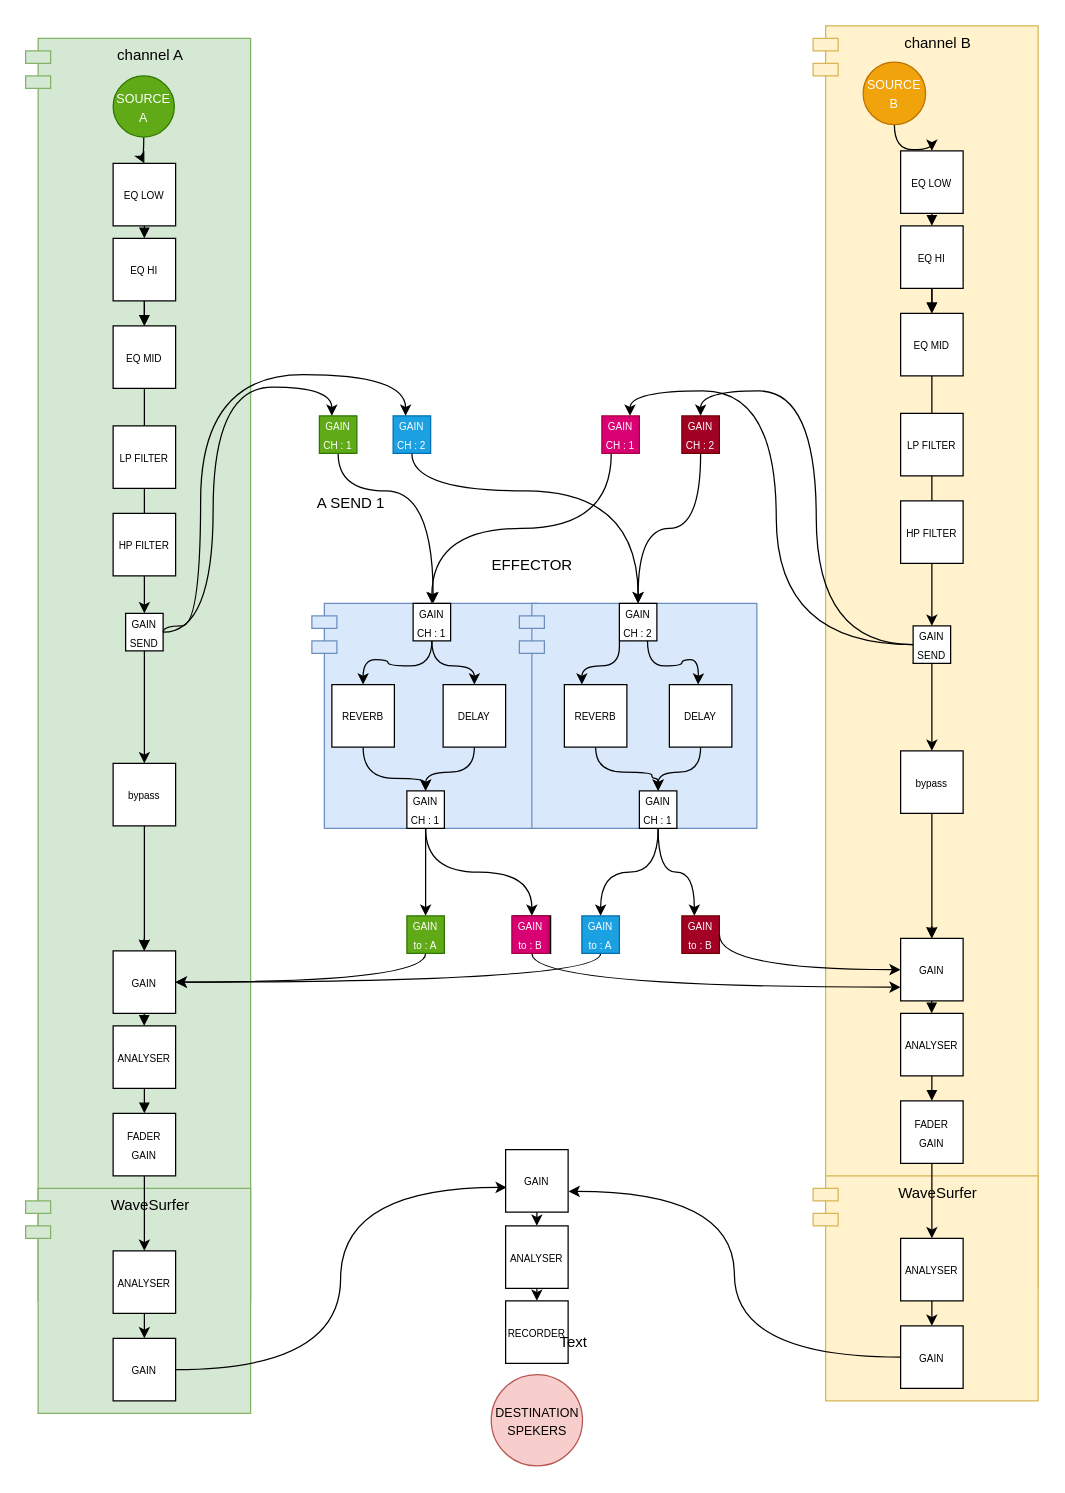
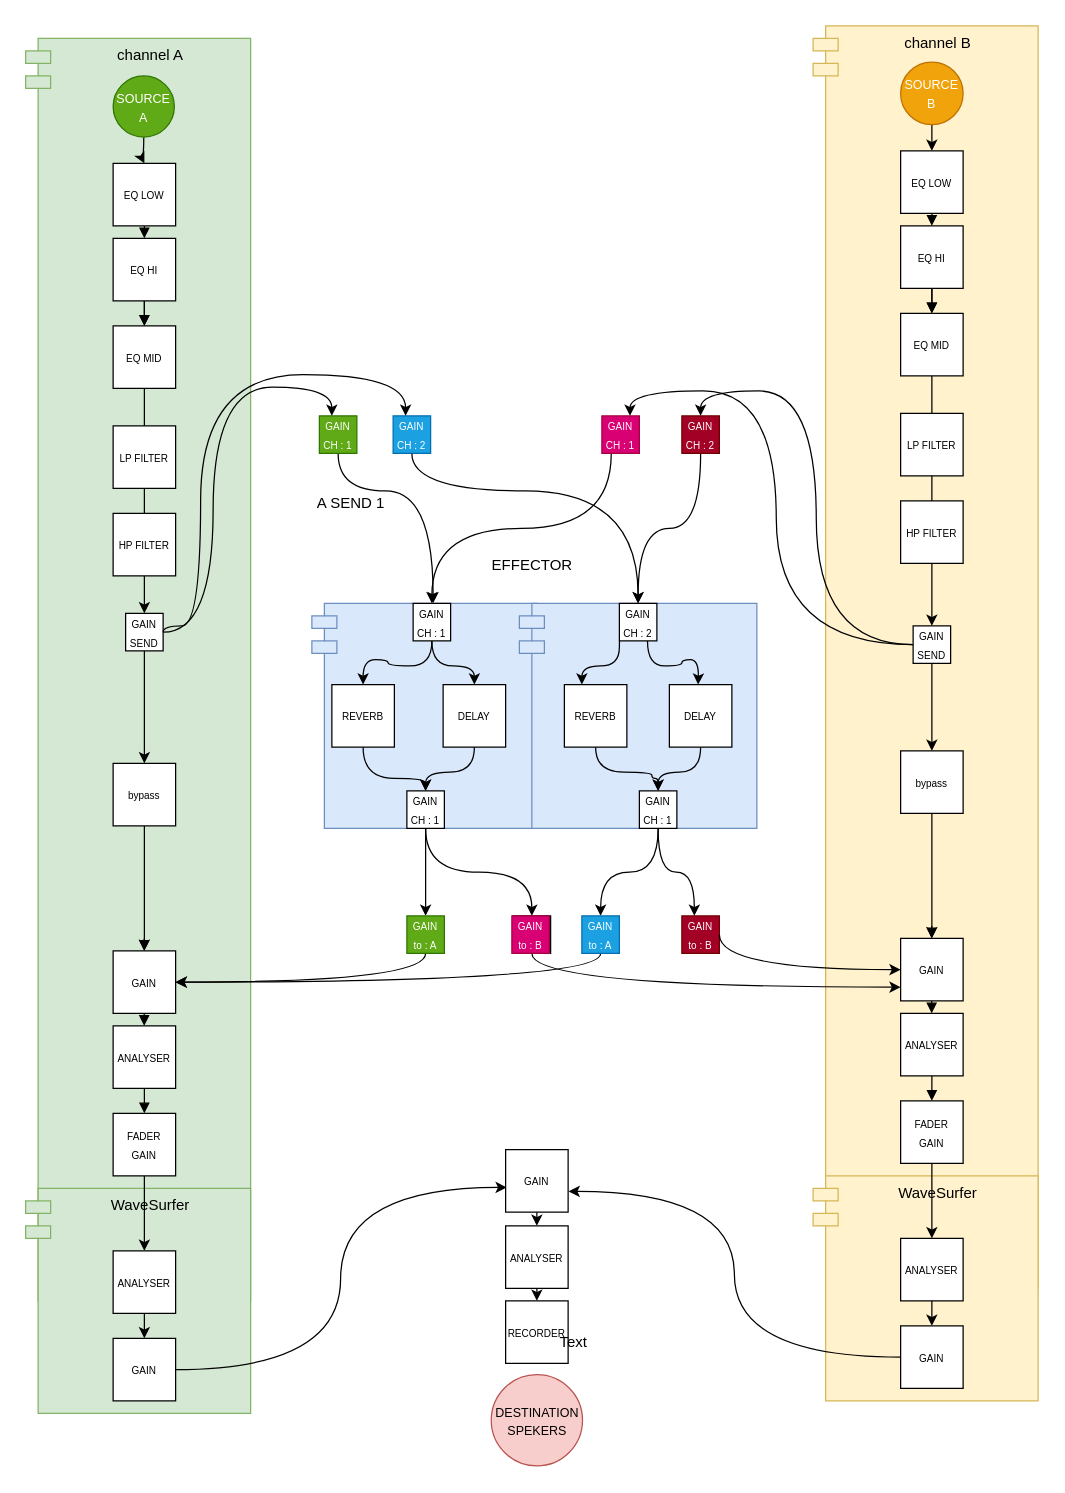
node "SOURCE B": moved (894, 93) -> (932, 93)
